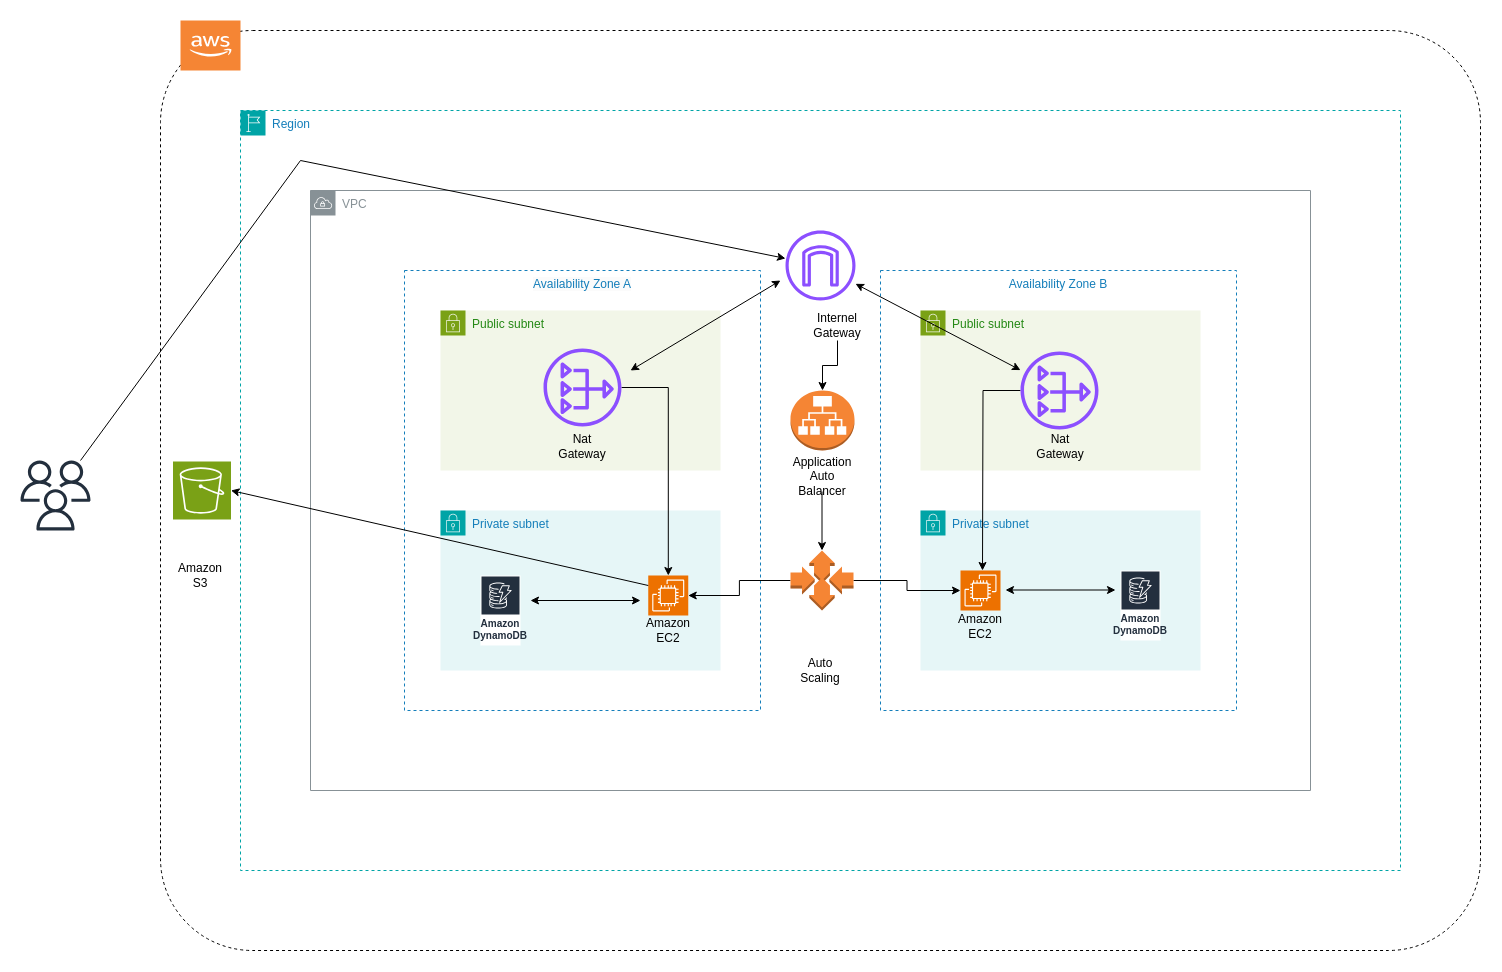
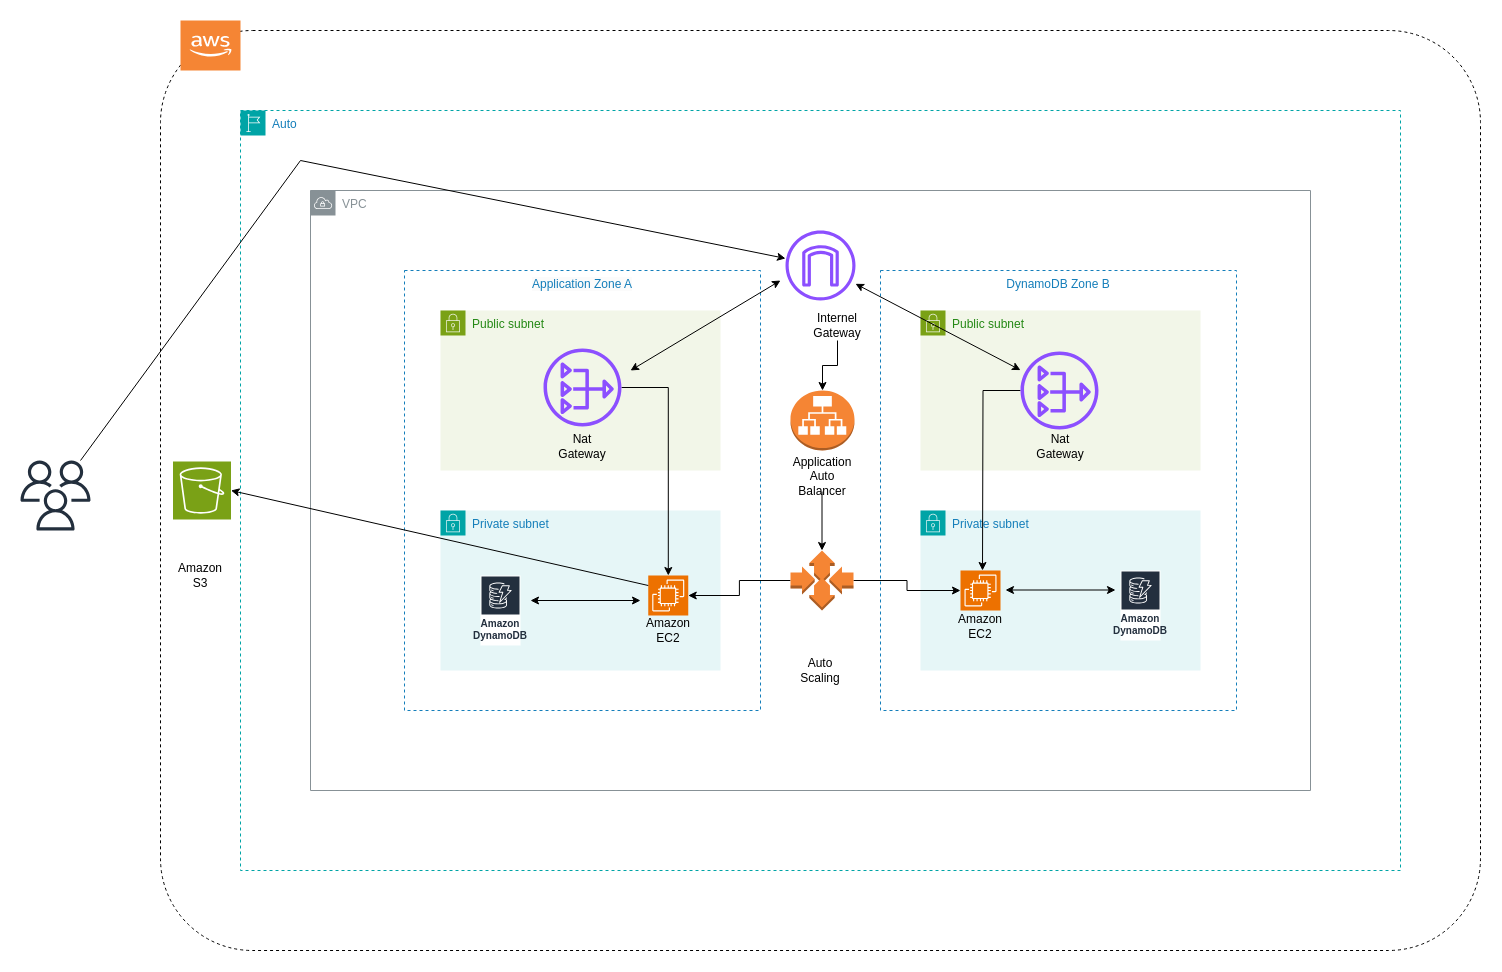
node "Region": label "Region" -> "Auto"
node "Availability Zone A": label "Availability Zone A" -> "Application Zone A"
node "Availability Zone B": label "Availability Zone B" -> "DynamoDB Zone B"
